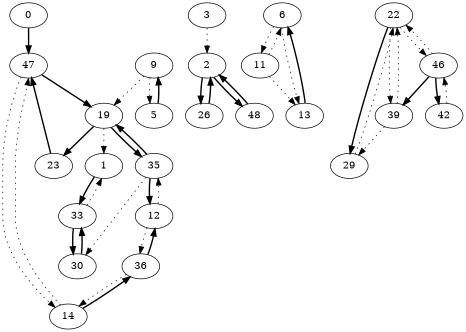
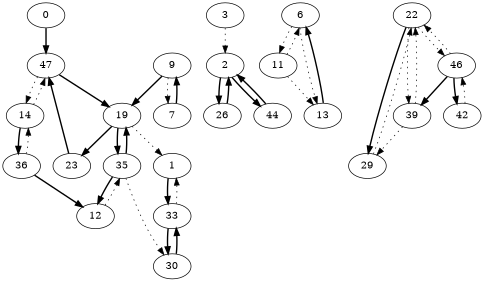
edge "9" -> "19": style dotted -> bold
node "5": label "5" -> "7"
node "48": label "48" -> "44"
edge "12" -> "36": removed
